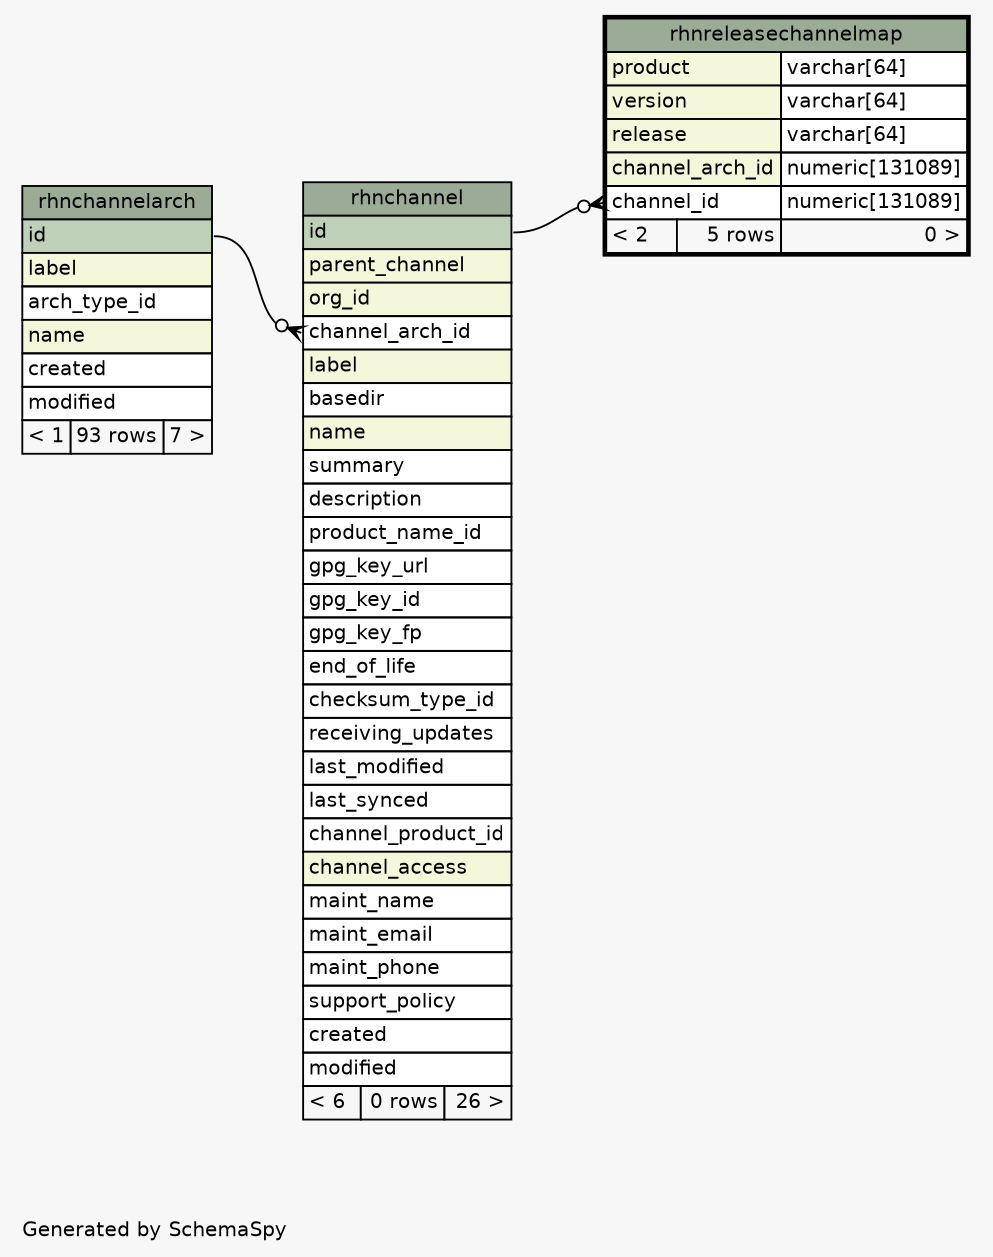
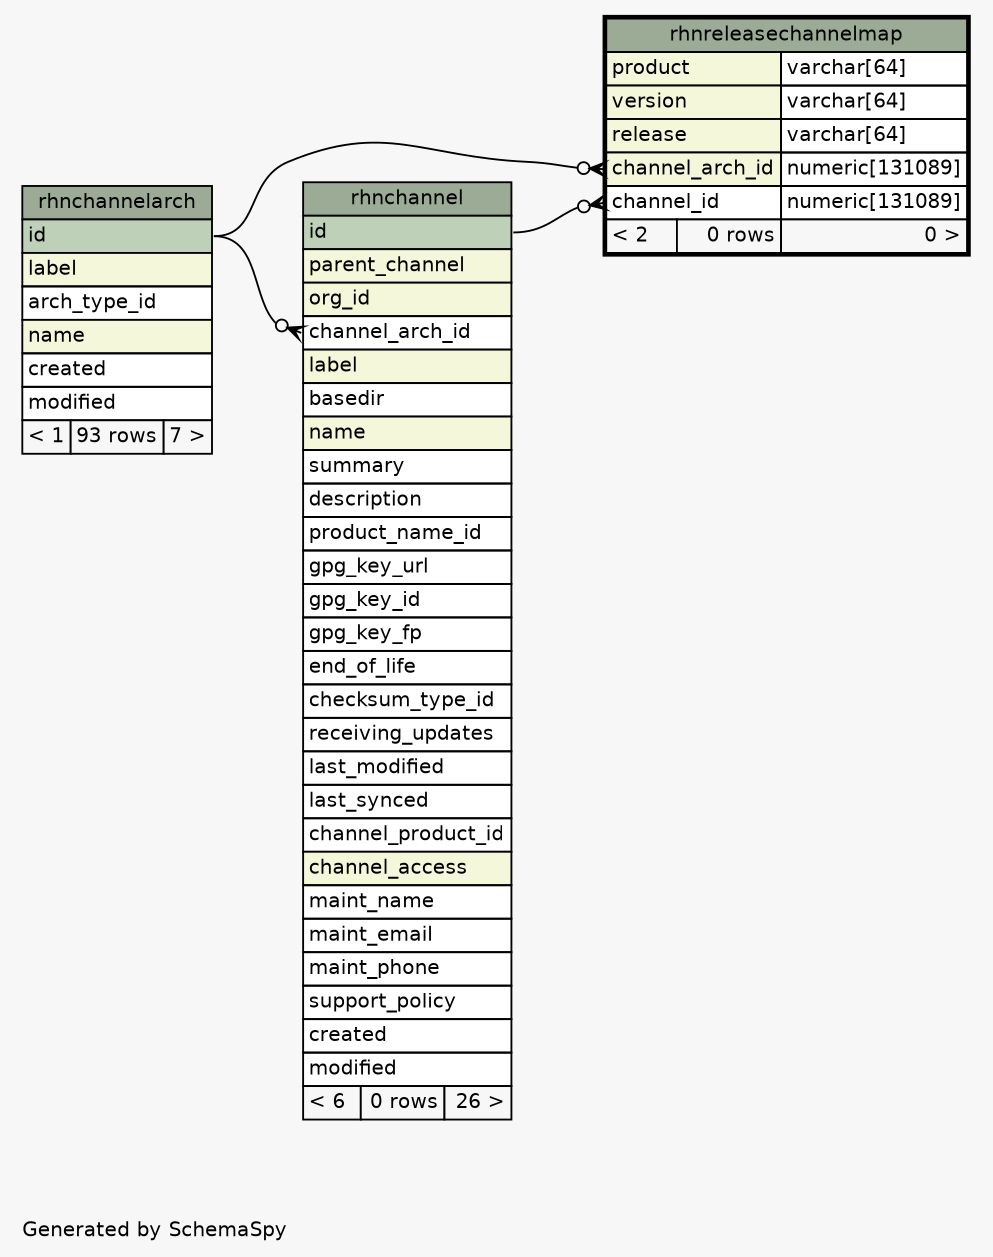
edge "rhnchannelarch" -> "rhnreleasechannelmap": added
node "rhnreleasechannelmap": text "5 rows" -> "0 rows"
